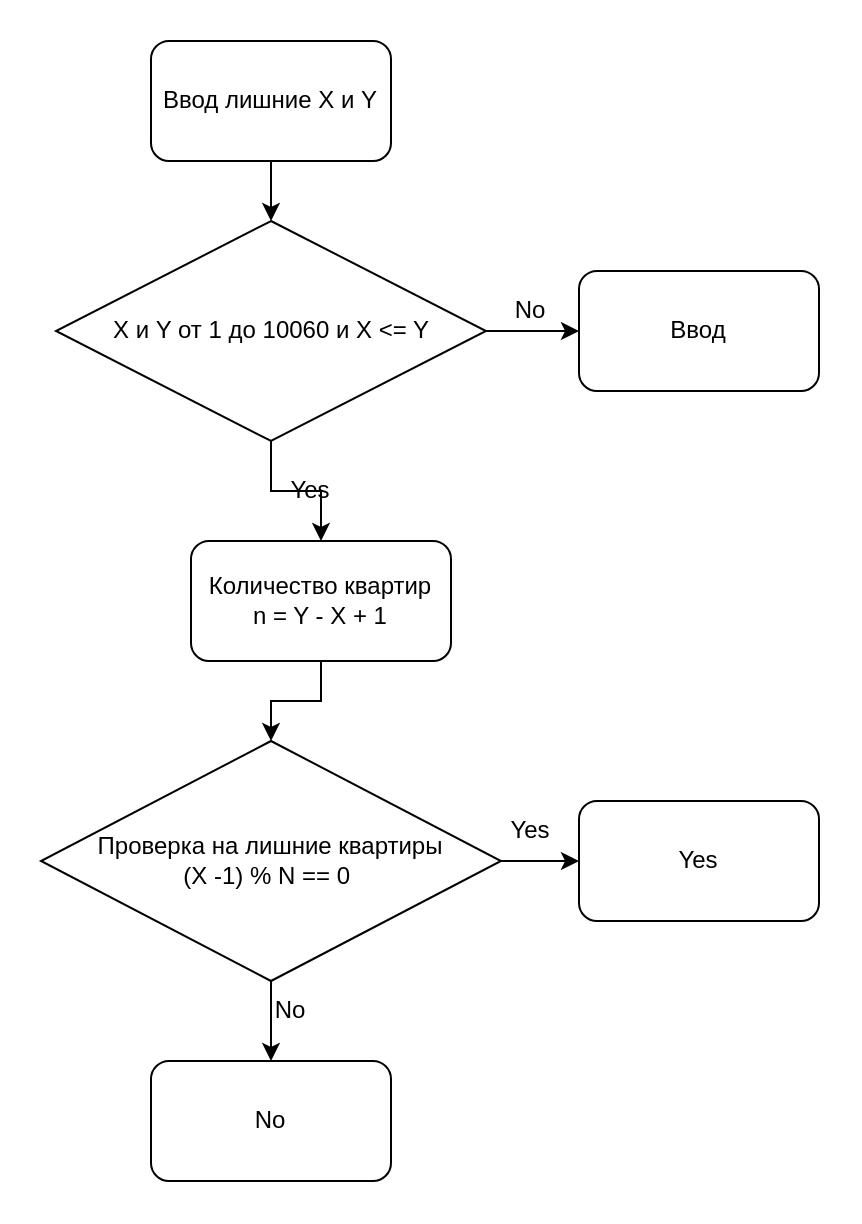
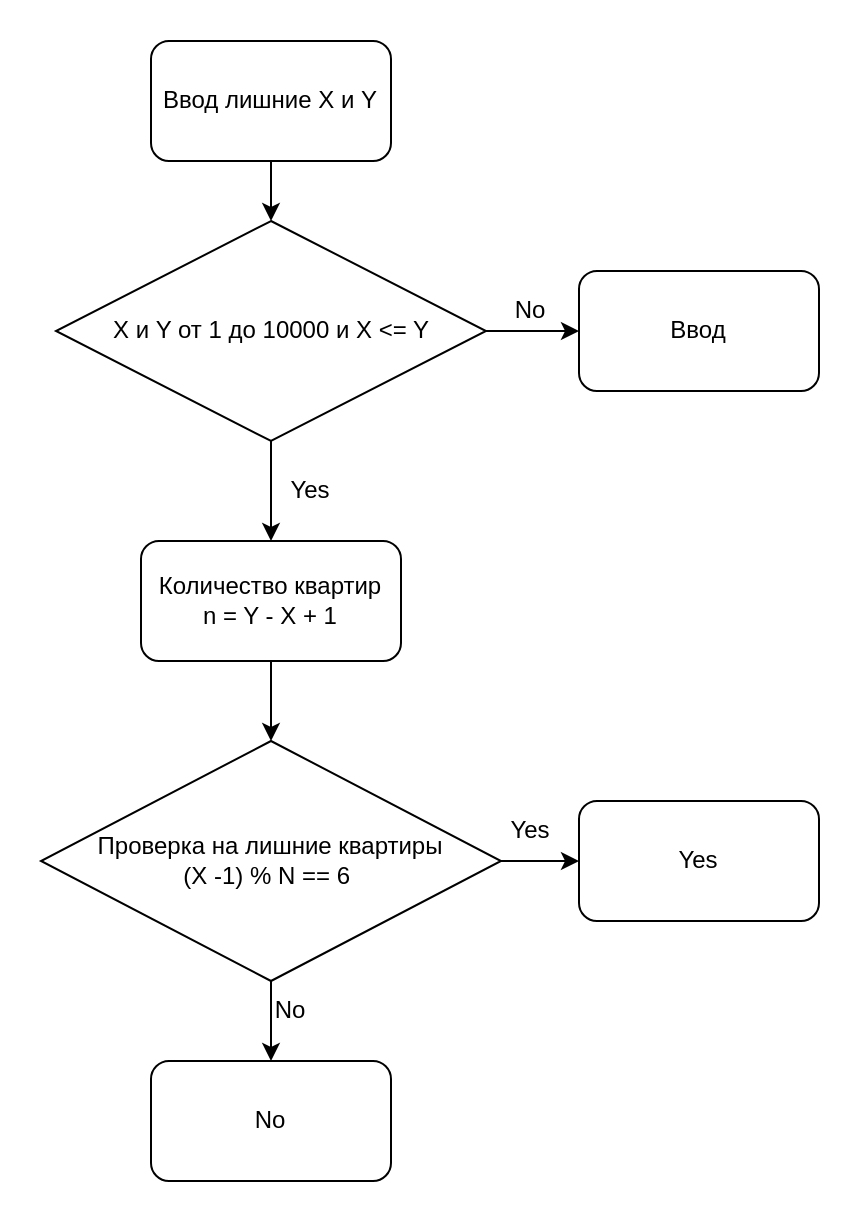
node "X и Y от 1 до 10060 и X <= Y": label "X и Y от 1 до 10060 и X <= Y" -> "X и Y от 1 до 10000 и X <= Y"
node "Количество квартир n = Y - X + 1": moved (321, 601) -> (271, 601)
node "Проверка на лишние квартиры (X -1) % N == 0": label "Проверка на лишние квартиры (X -1) % N == 0" -> "Проверка на лишние квартиры (X -1) % N == 6"
